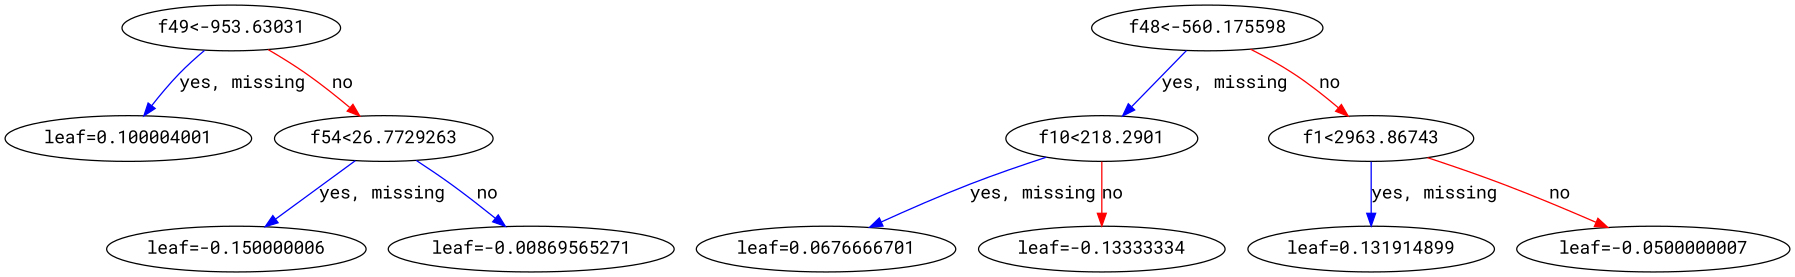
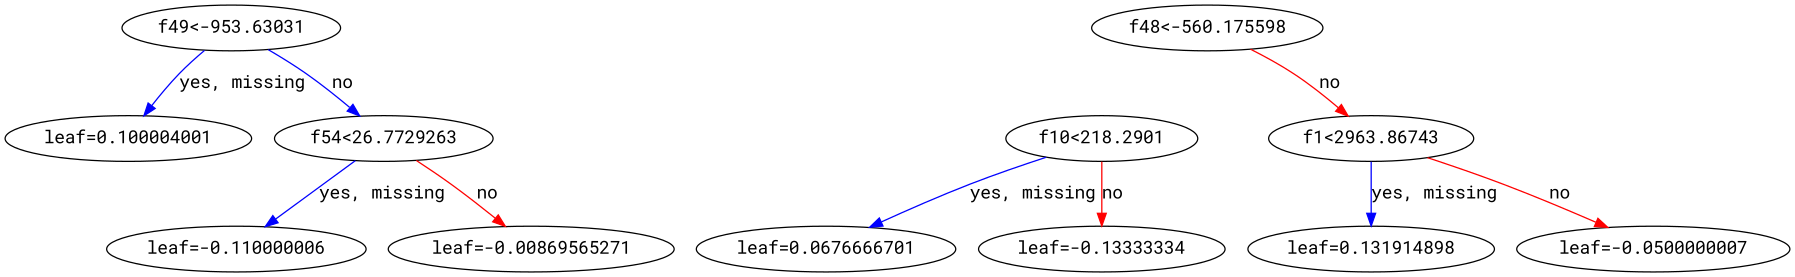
edge "f49<-953.63031" -> "f54<26.7729263": color #ff0000 -> #0000ff
edge "f48<-560.175598" -> "f10<218.2901": removed, label "yes, missing"
edge "f54<26.7729263" -> "leaf=-0.00869565271": color #0000ff -> #ff0000
node "leaf=-0.150000006": label "leaf=-0.150000006" -> "leaf=-0.110000006"
node "leaf=0.131914899": label "leaf=0.131914899" -> "leaf=0.131914898"
